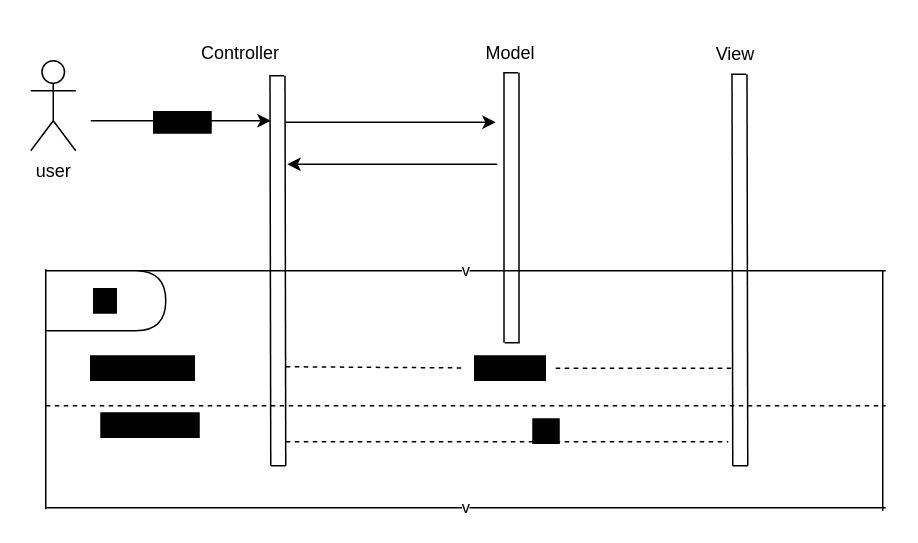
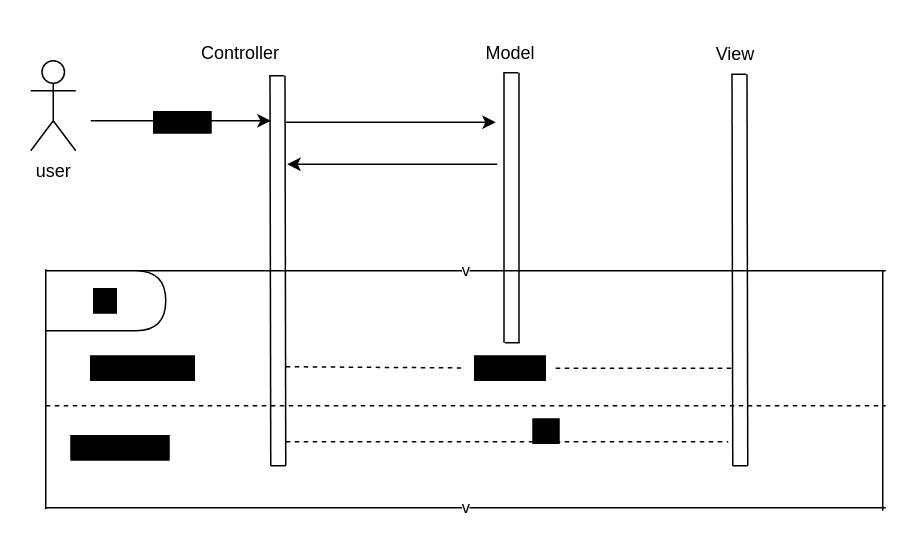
node "logvalid=fail": moved (151, 425) -> (121, 448)
